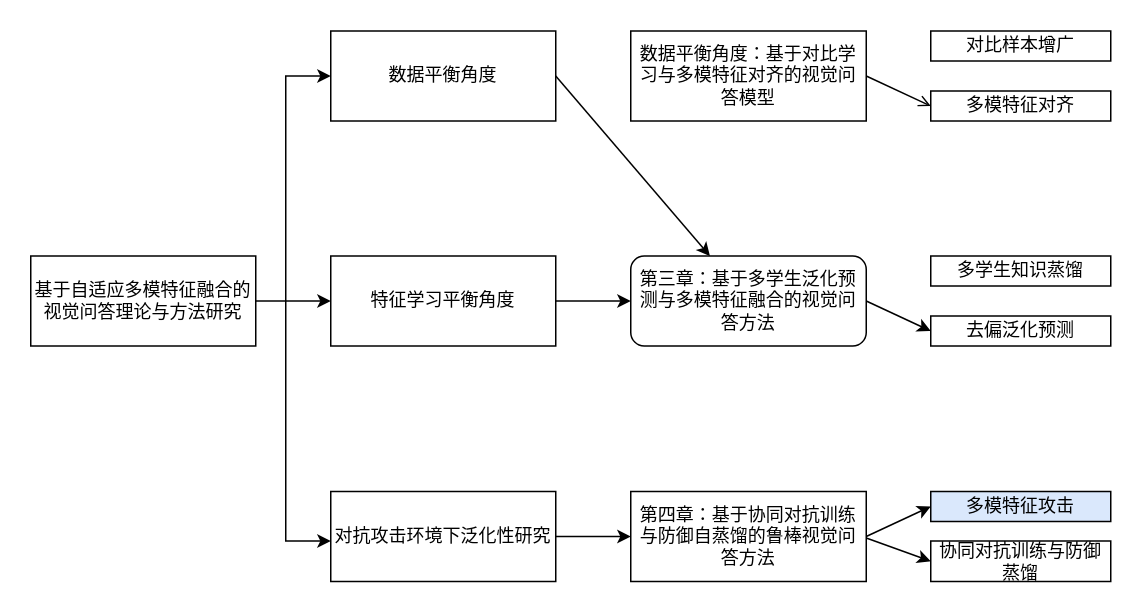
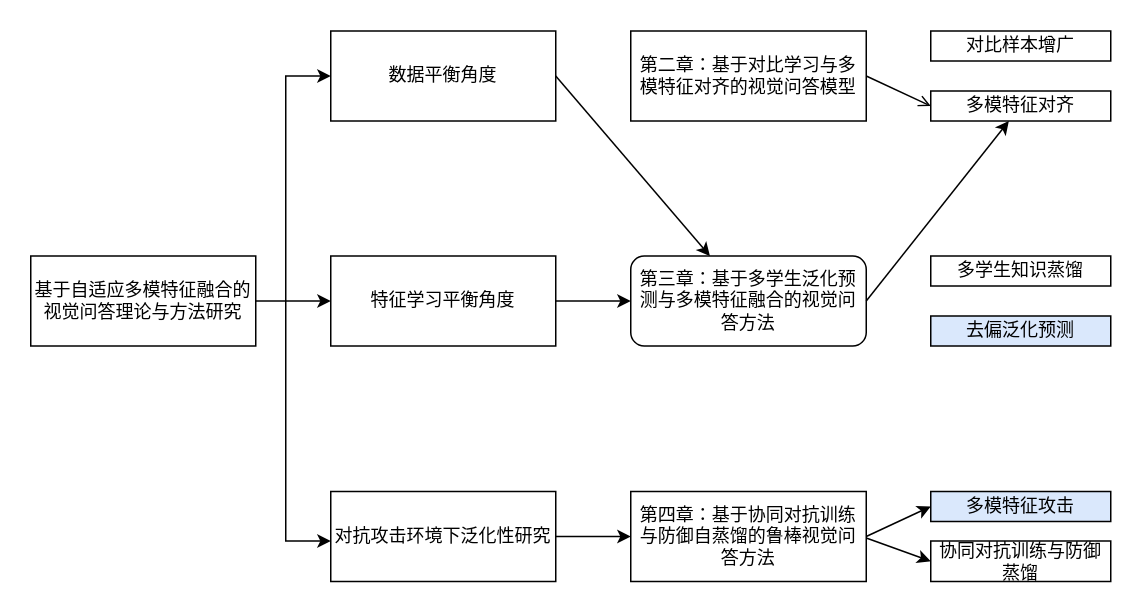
node "数据平衡角度：基于对比学习与多模特征对齐的视觉问答模型": label "数据平衡角度：基于对比学习与多模特征对齐的视觉问答模型" -> "第二章：基于对比学习与多模特征对齐的视觉问答模型"
edge "第三章：基于多学生泛化预测与多模特征融合的视觉问答方法" -> "去偏泛化预测": now "第三章：基于多学生泛化预测与多模特征融合的视觉问答方法" -> "多模特征对齐"
node "去偏泛化预测": fillcolor #ffffff -> #dae8fc
